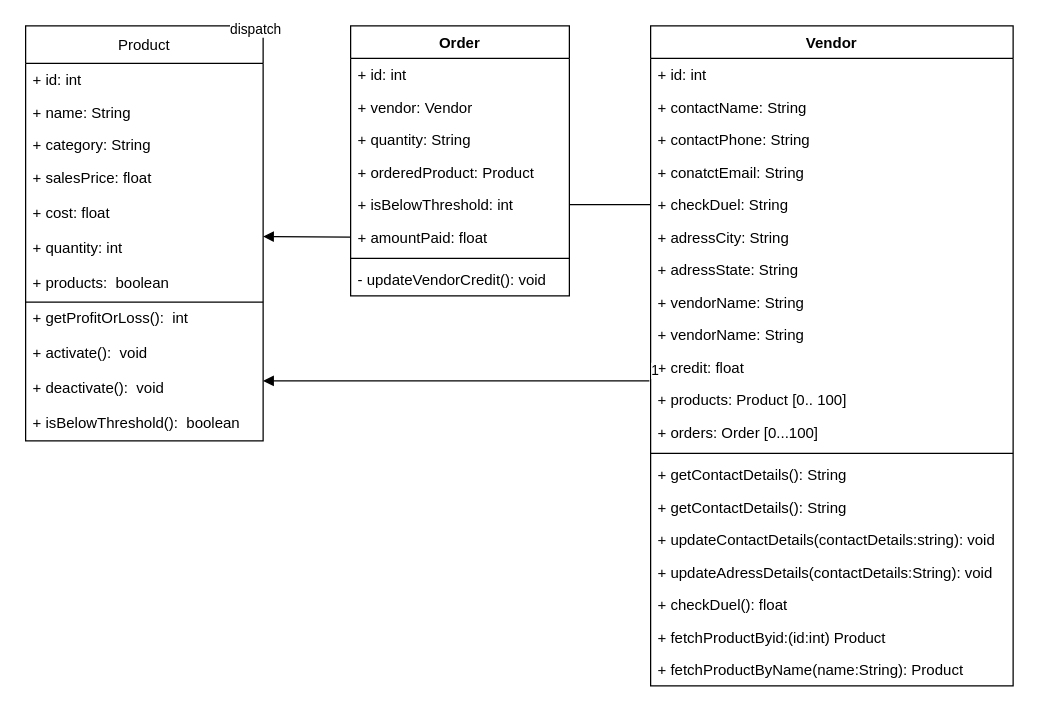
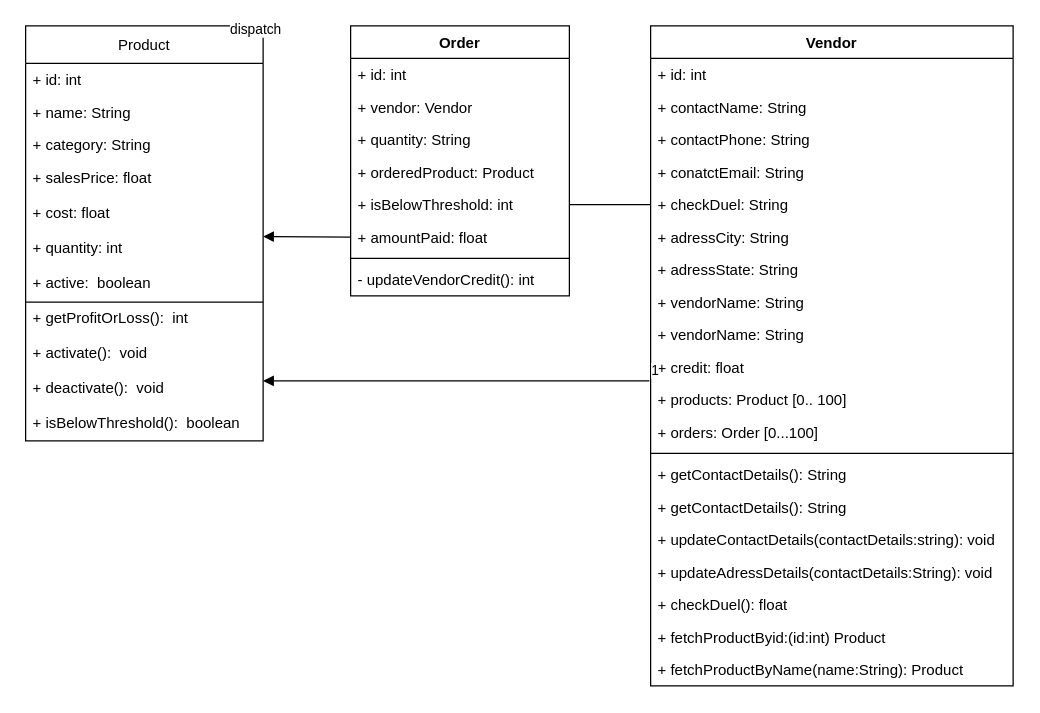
node "- updateVendorCredit(): void": label "- updateVendorCredit(): void" -> "- updateVendorCredit(): int"
node "+ products: boolean": label "+ products: boolean" -> "+ active: boolean"
